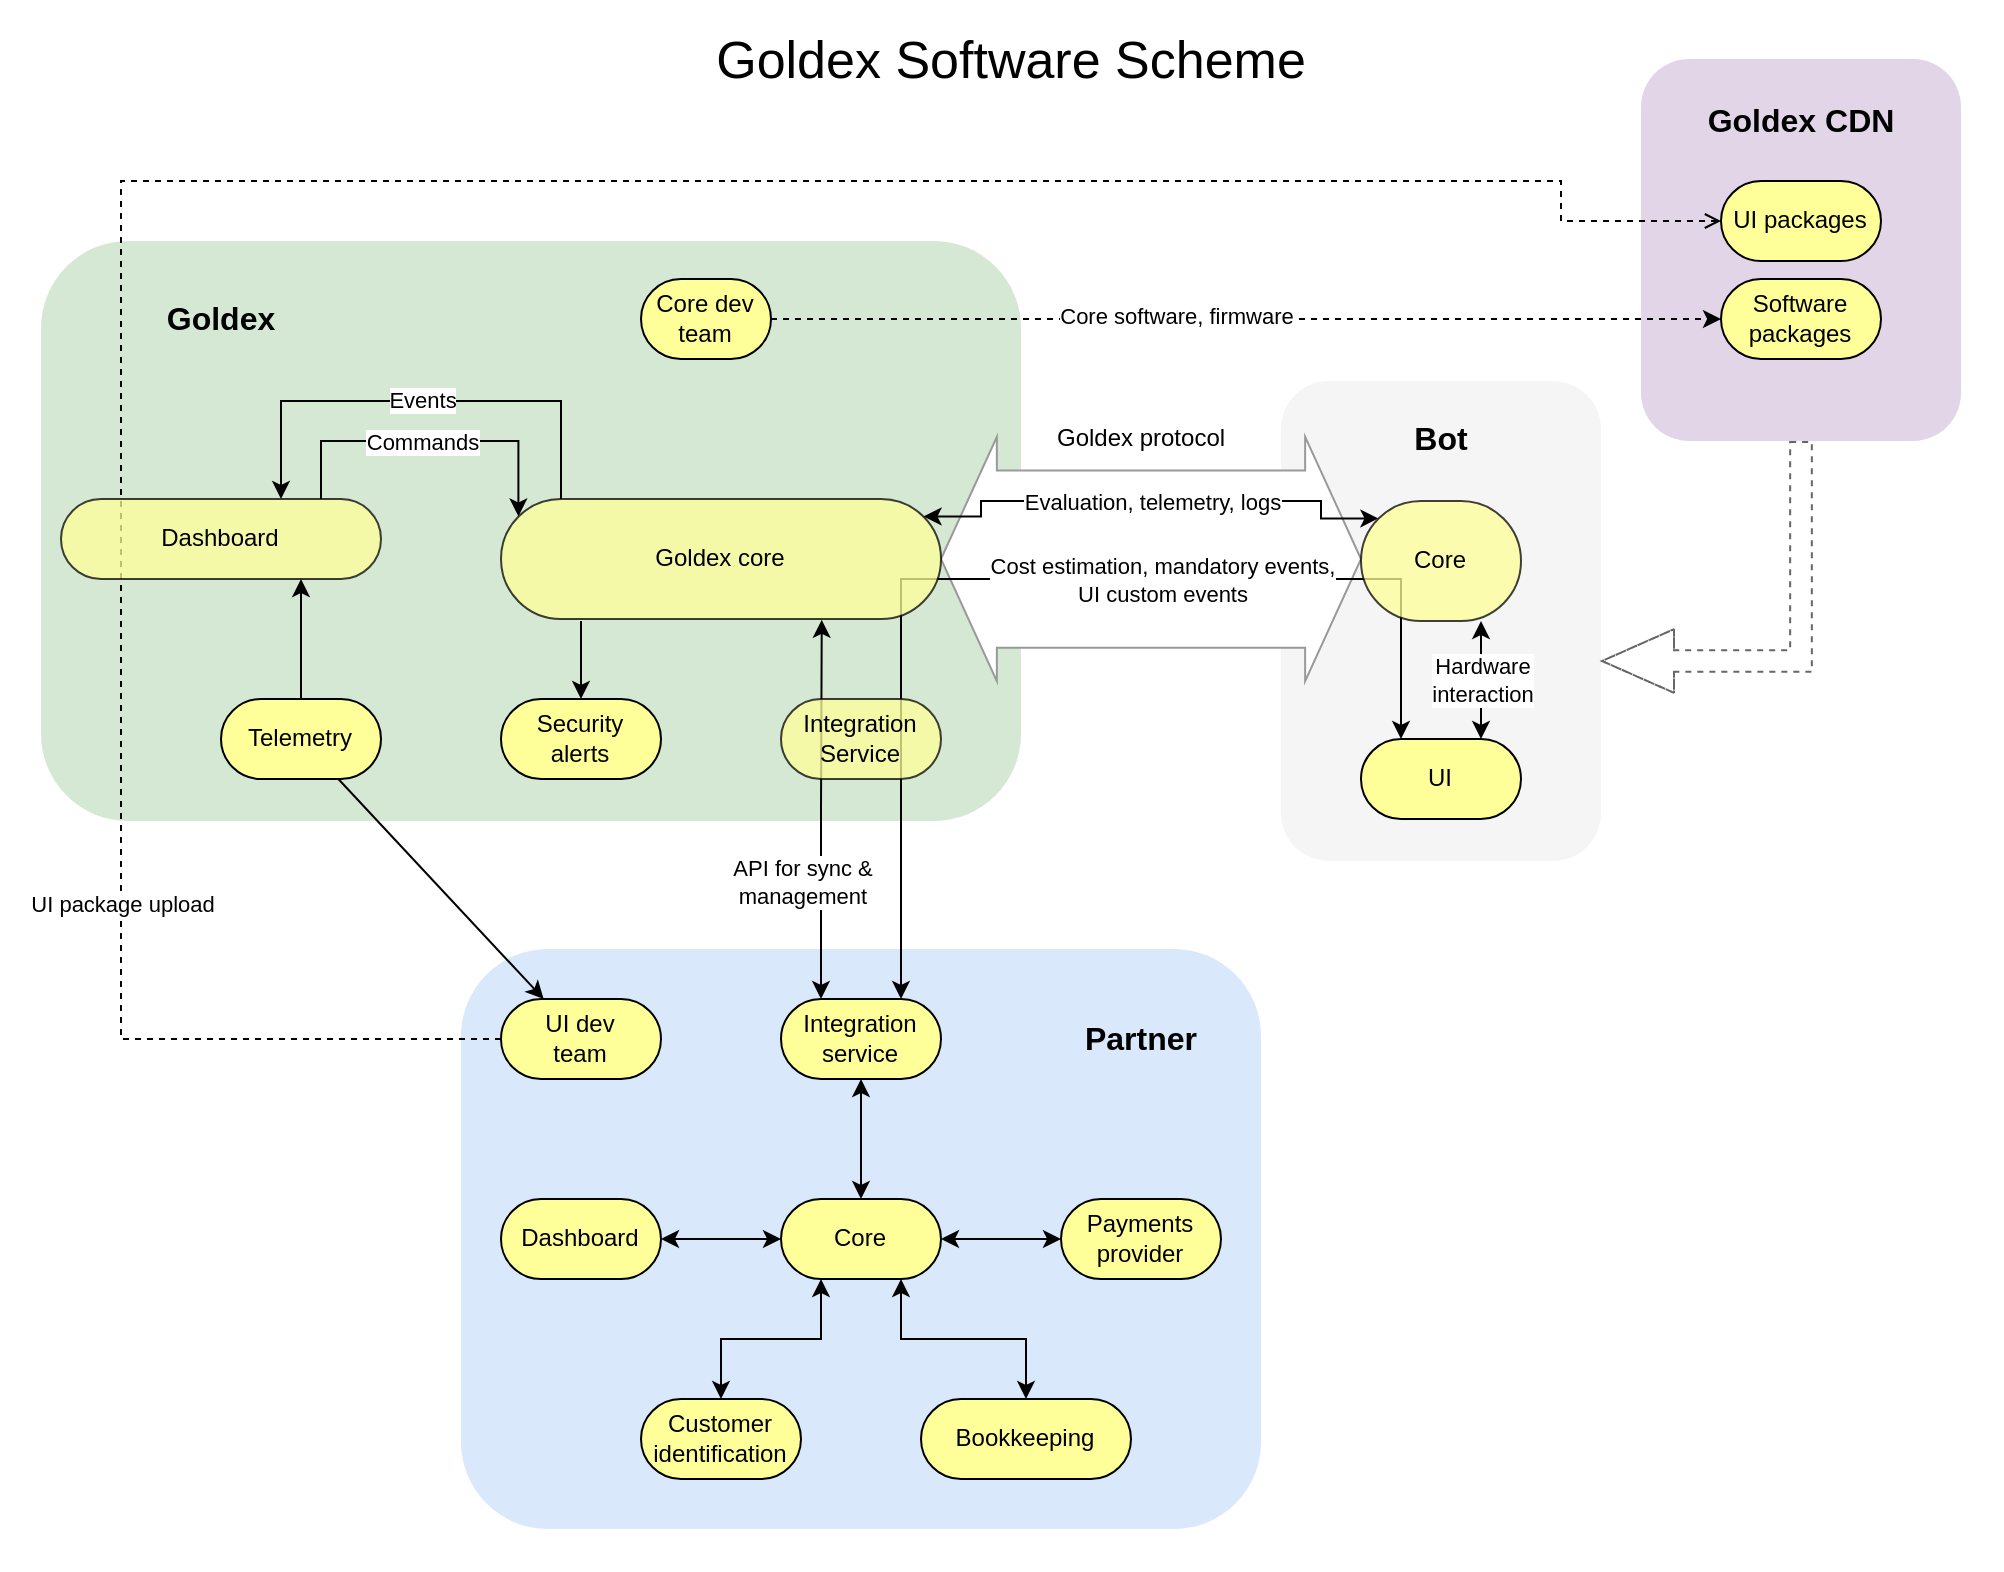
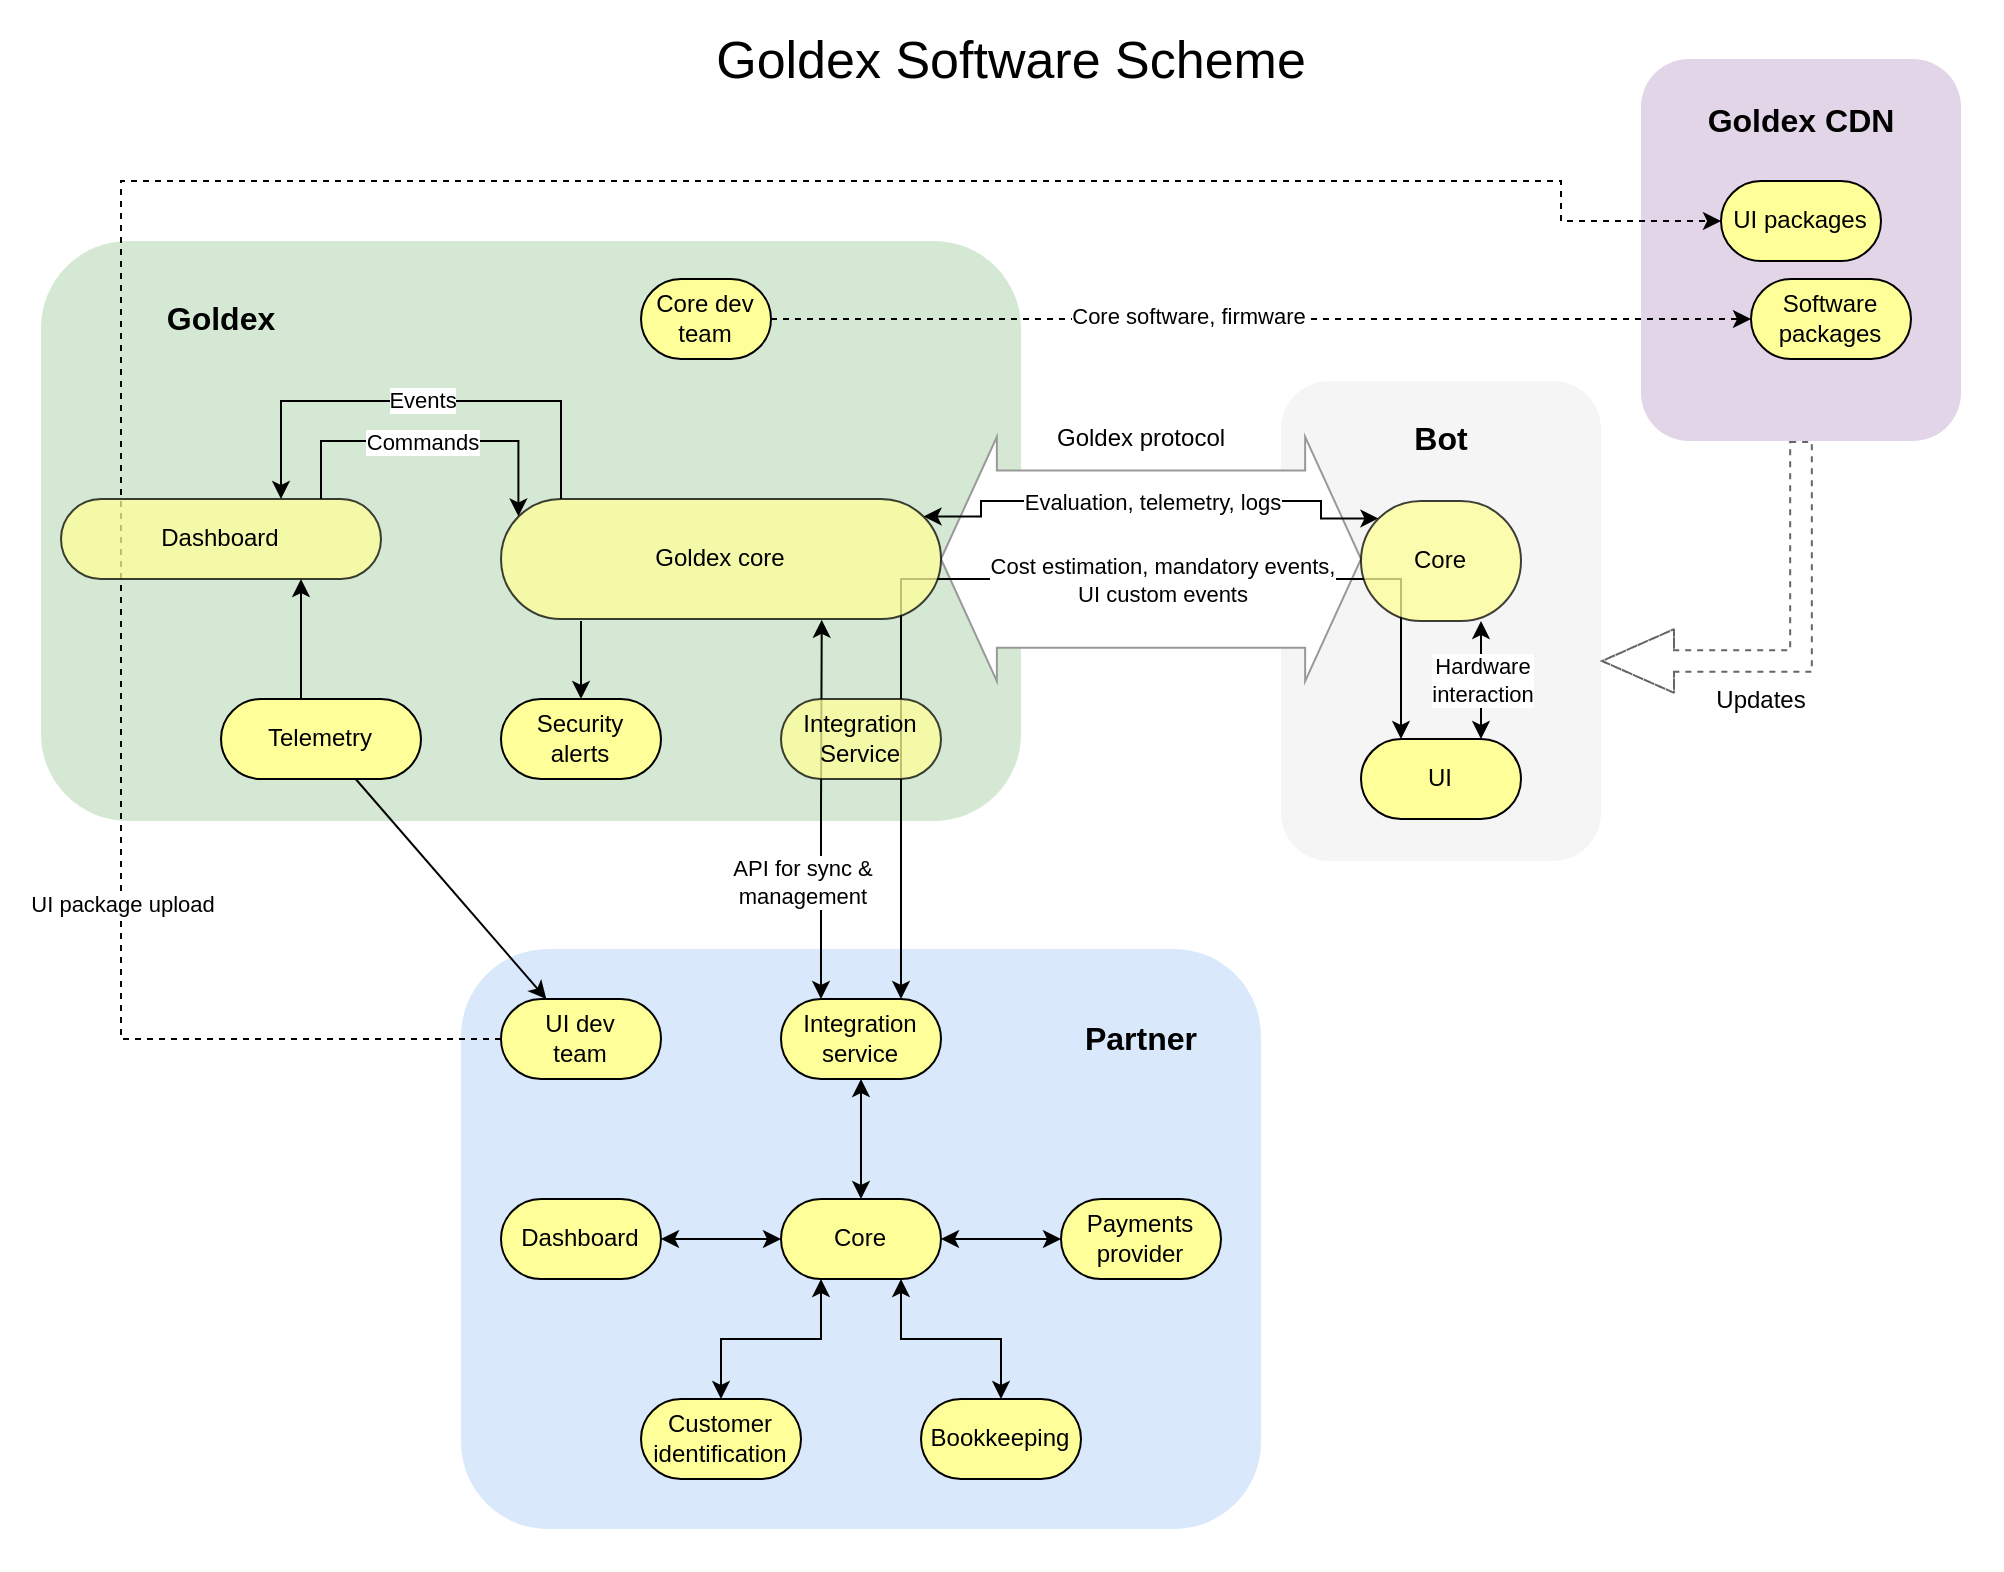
edge "UI dev team" -> "UI packages": arrowhead open -> classic
node "Software packages": moved (1801, 319) -> (1831, 319)
node "Updates": added
node "Telemetry": size 160x80 -> 200x80
node "Bookkeeping": size 210x80 -> 160x80
